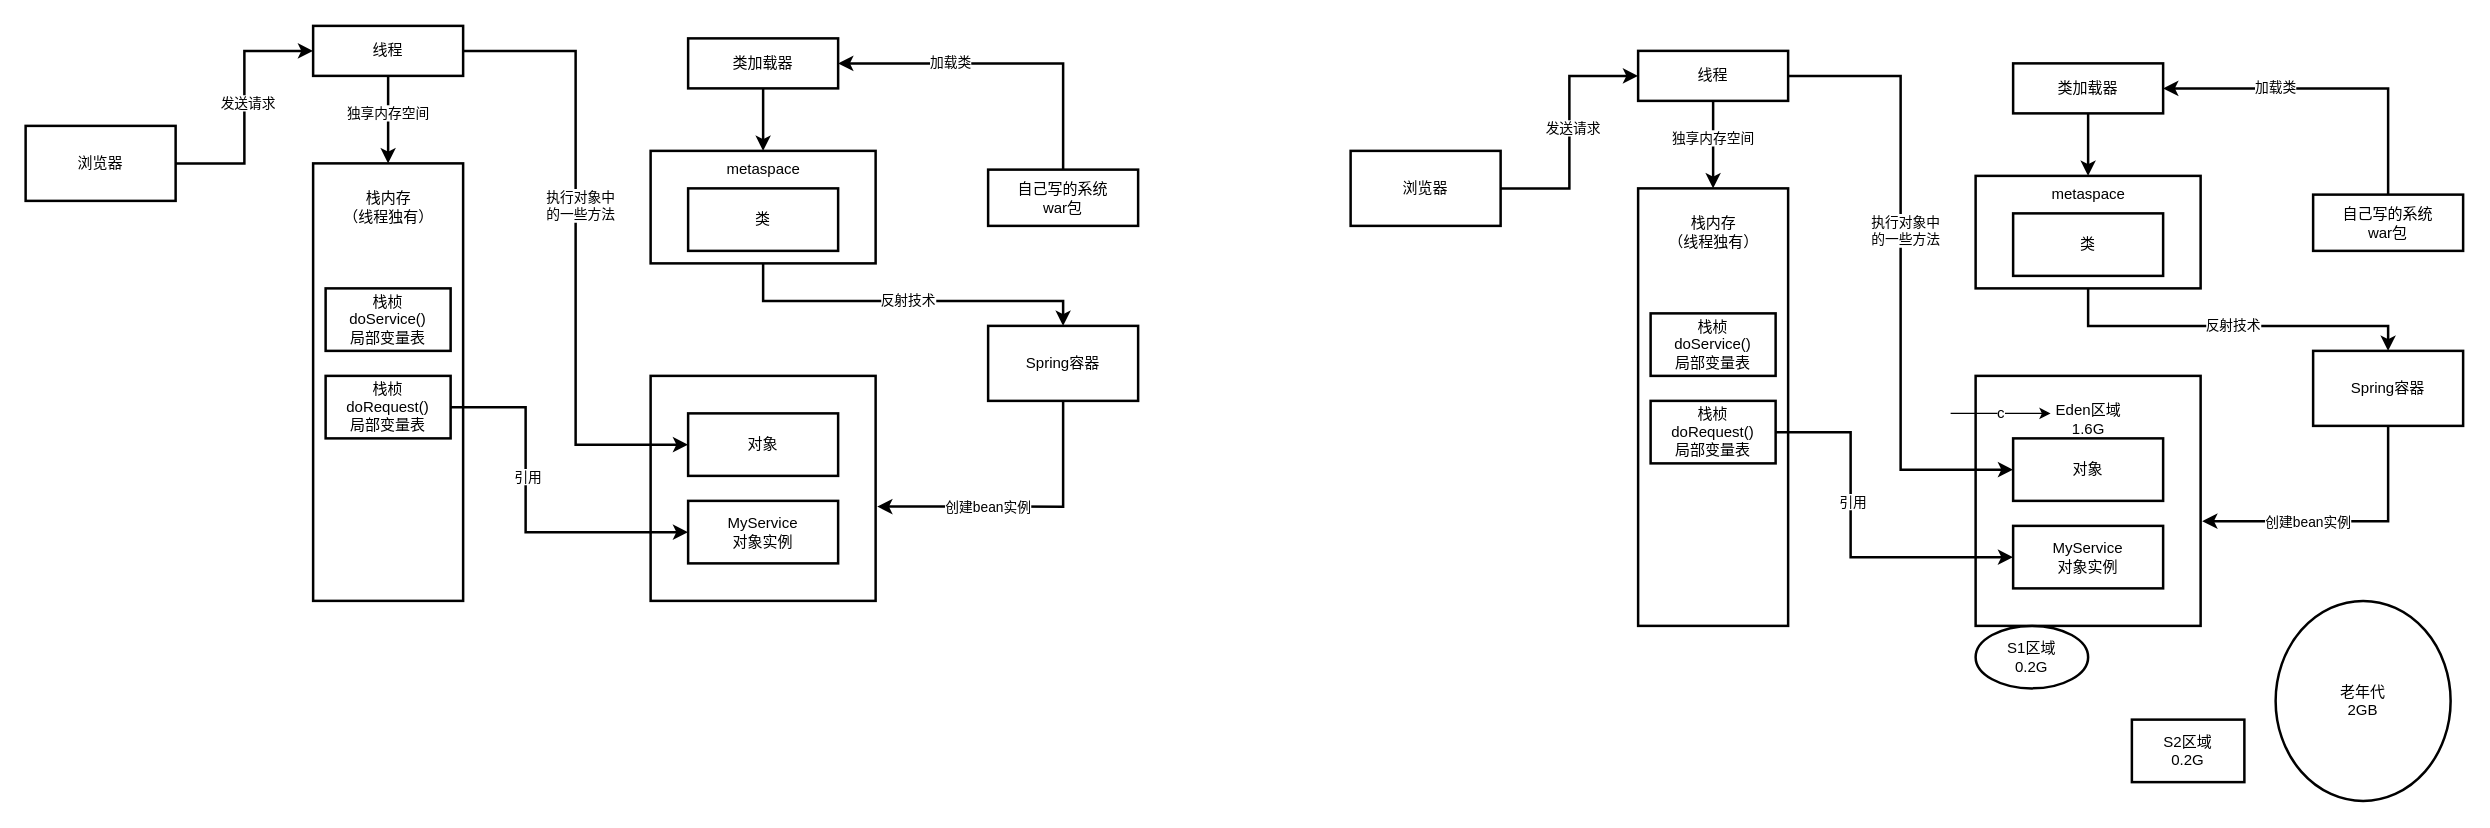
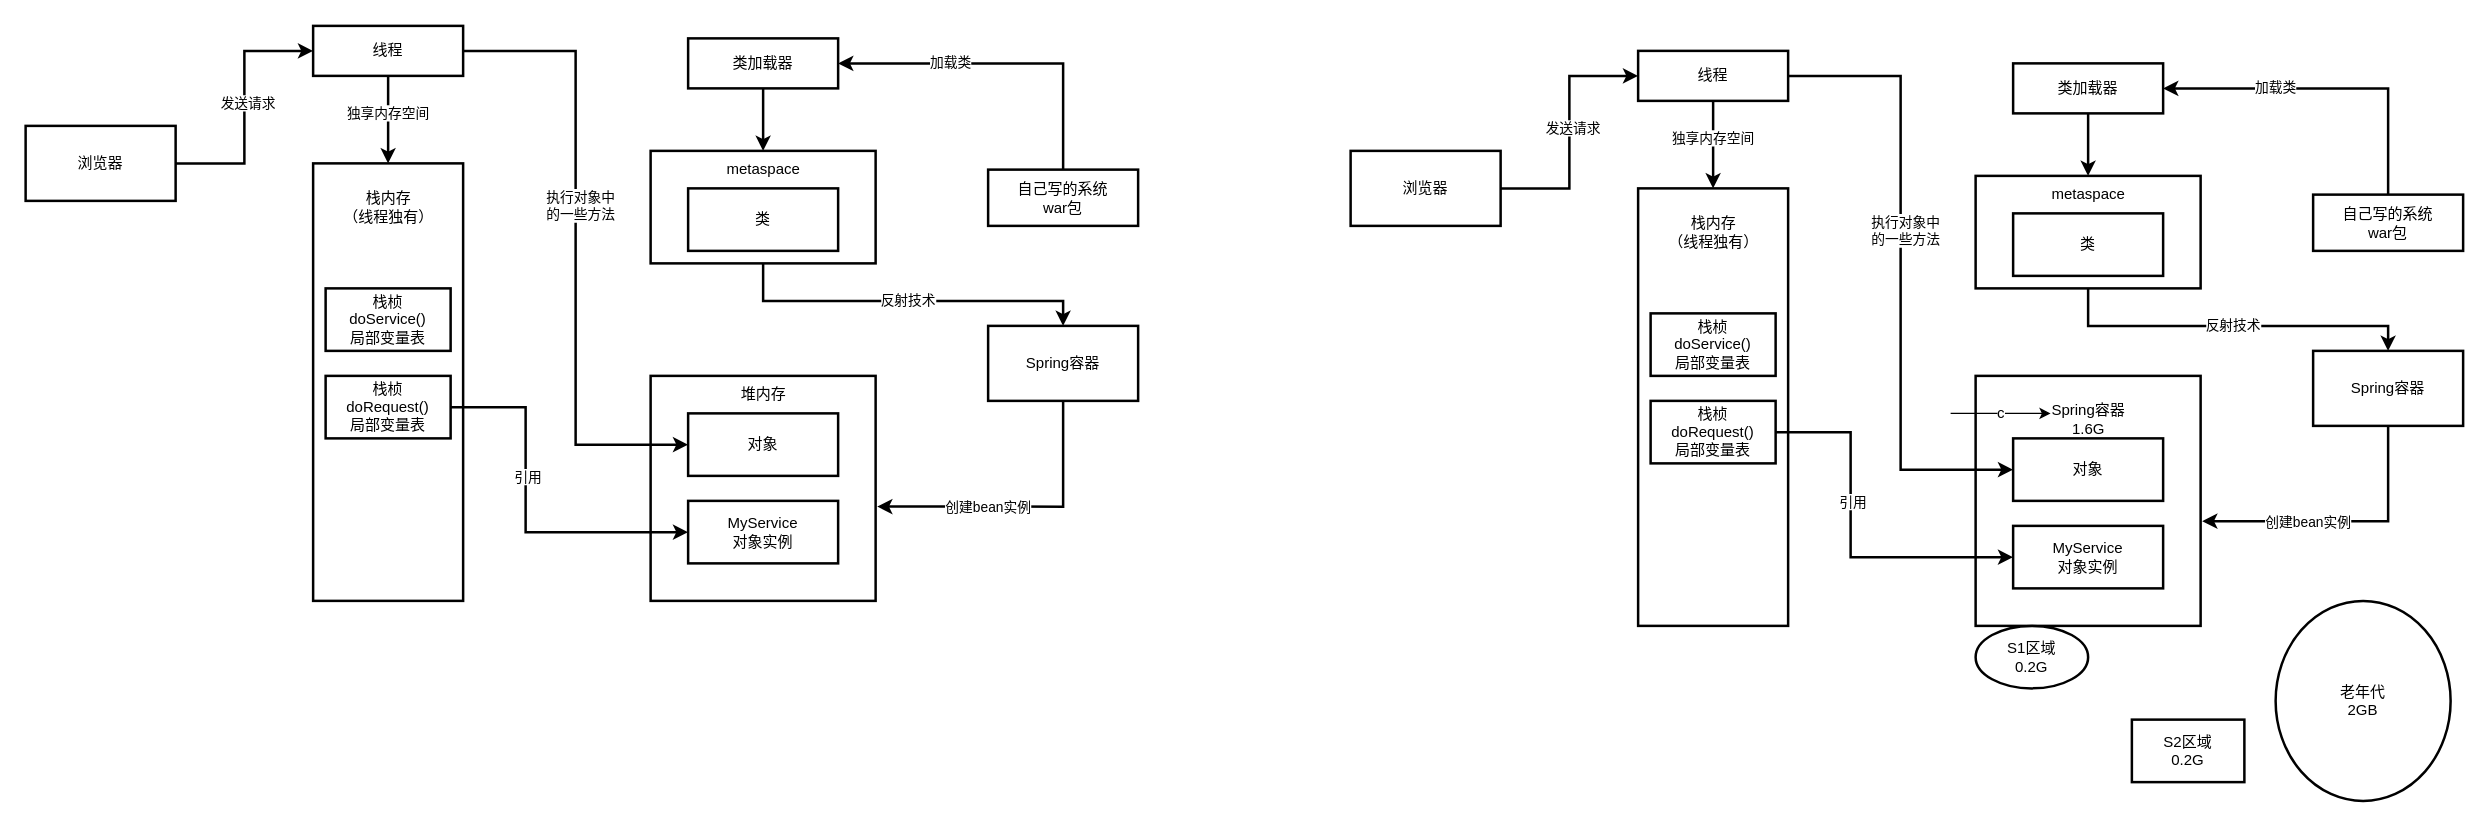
node "堆内存": added
node "Eden区域 1.6G": label "Eden区域 1.6G" -> "Spring容器 1.6G"
